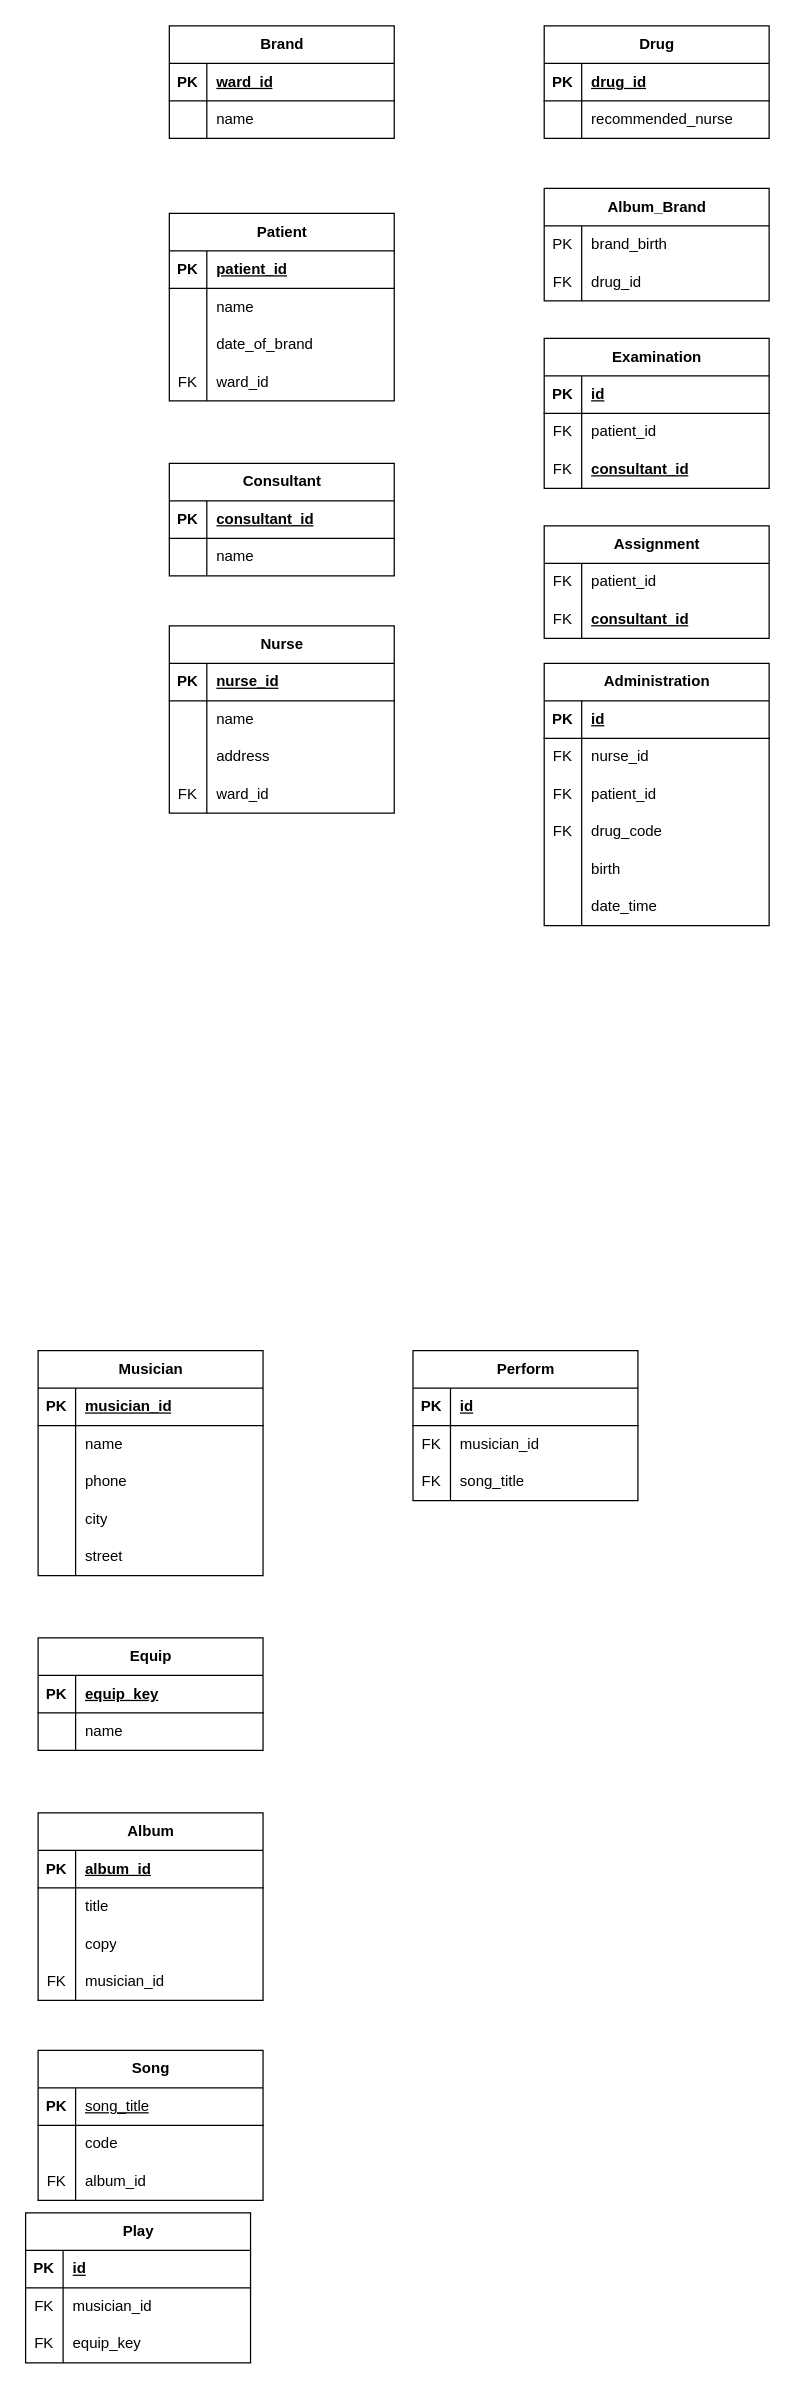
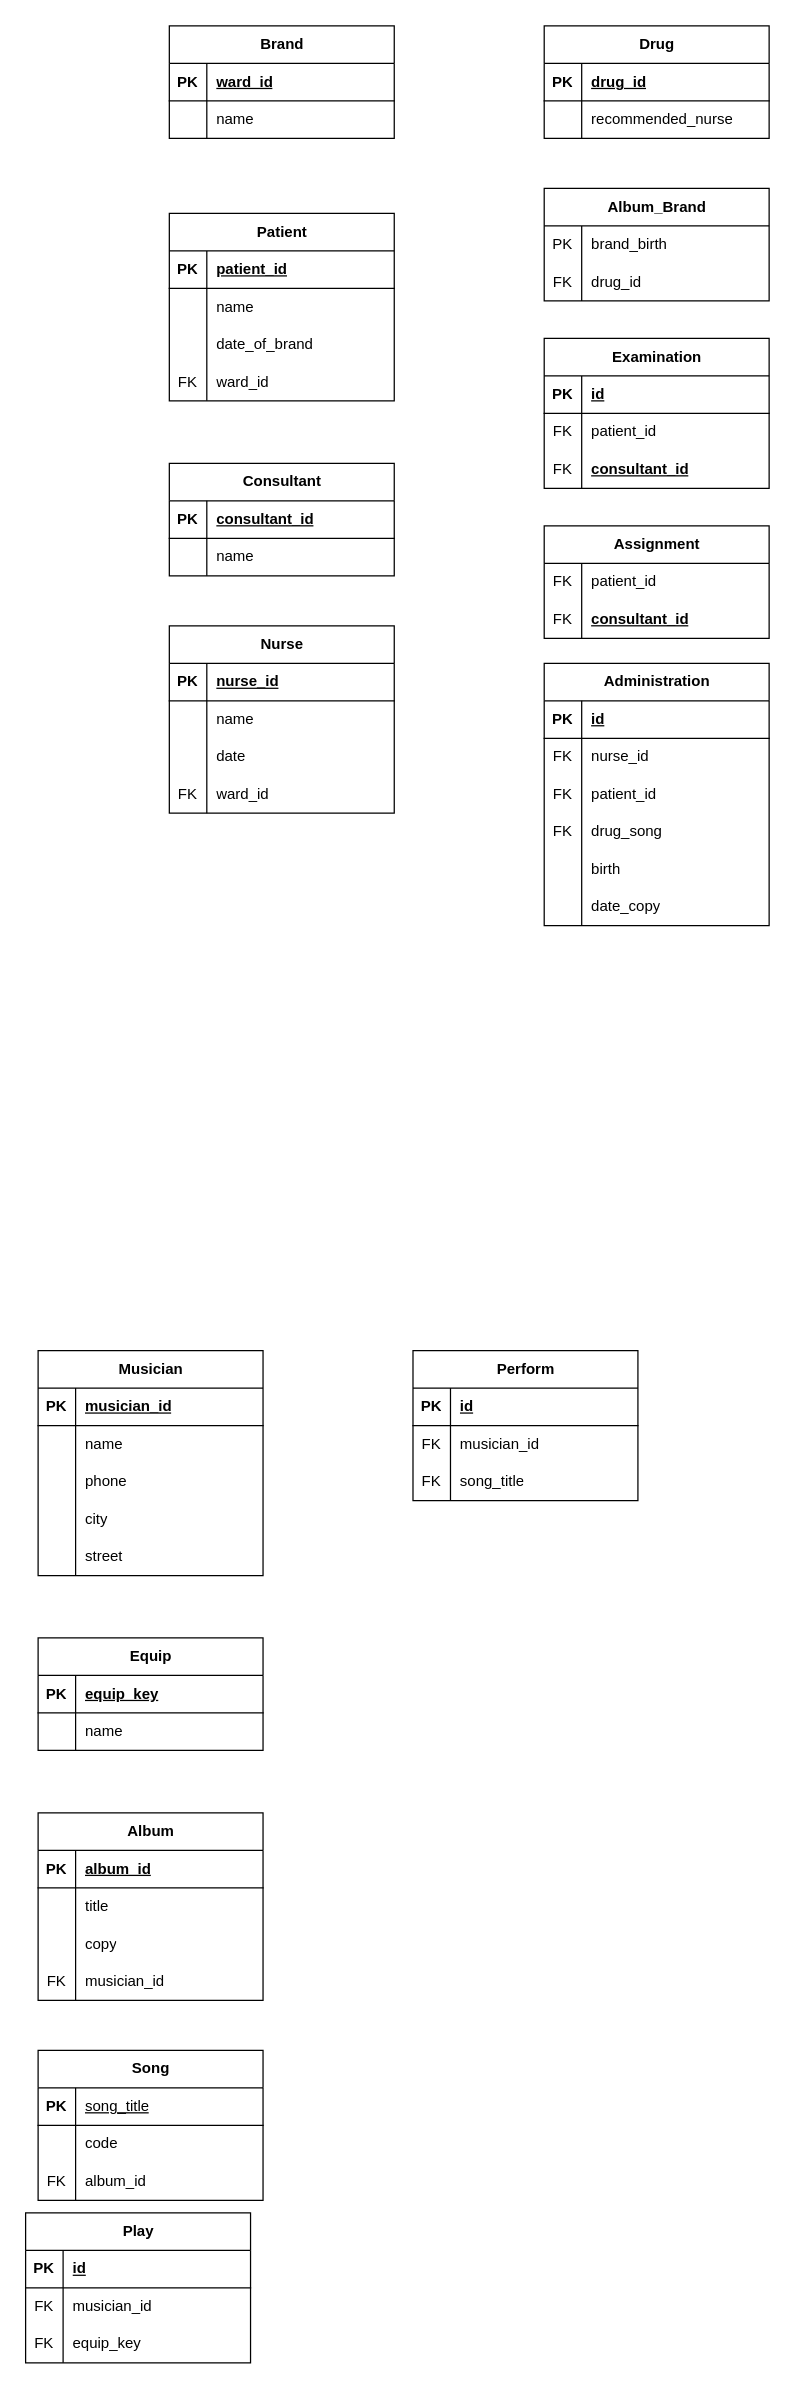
node "address": label "address" -> "date"
node "drug_code": label "drug_code" -> "drug_song"
node "date_time": label "date_time" -> "date_copy"
